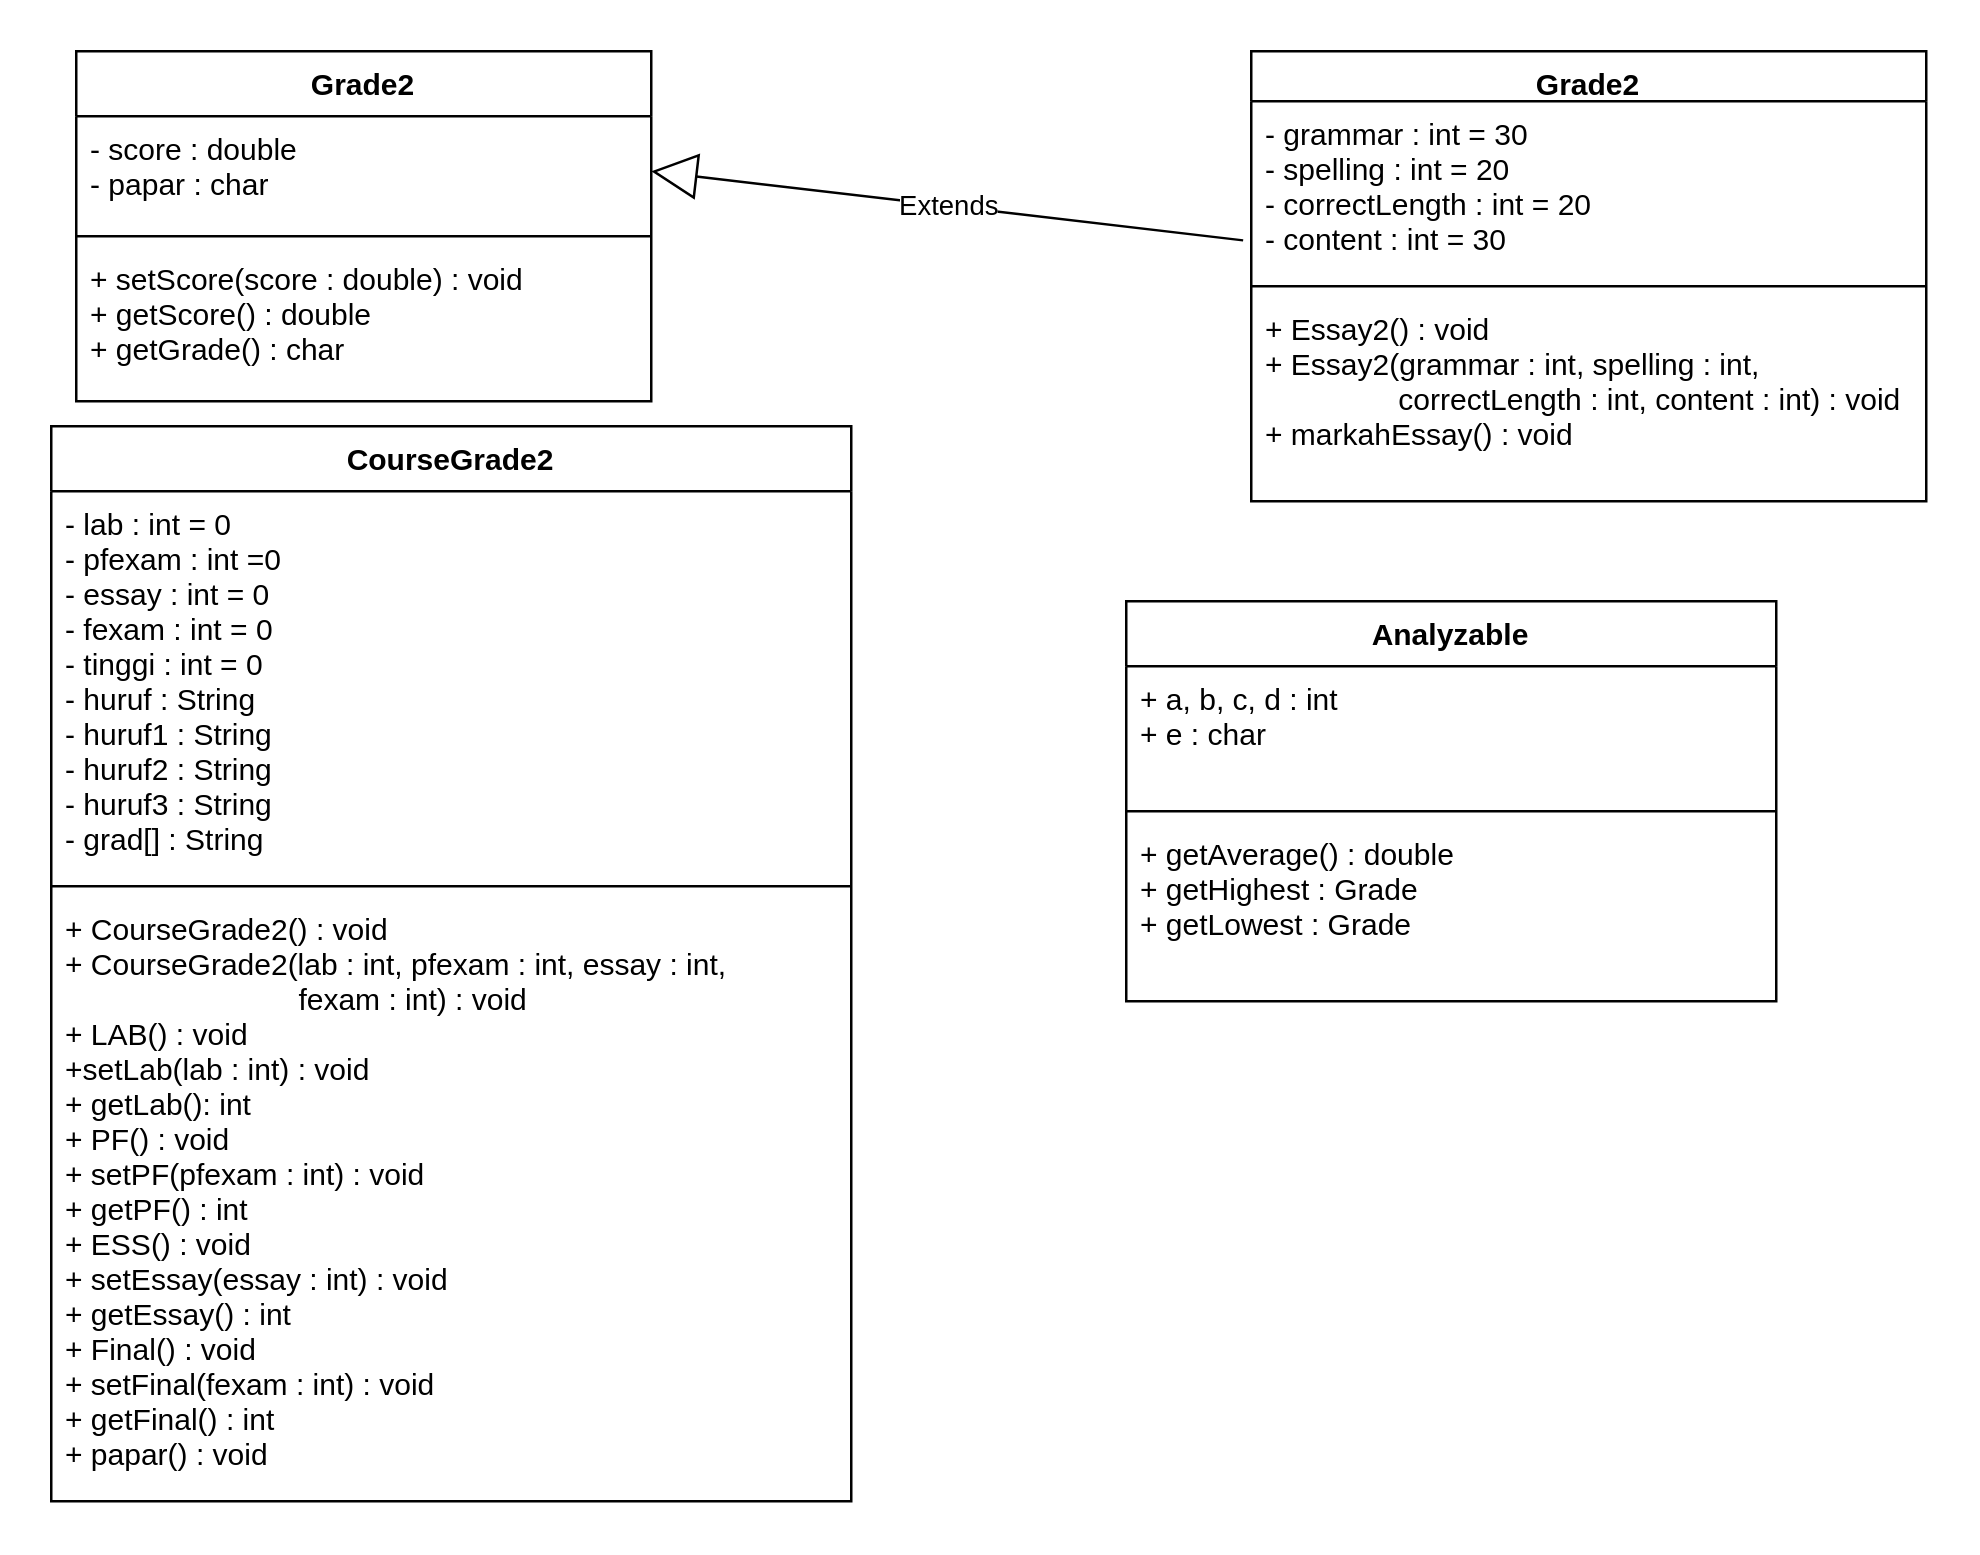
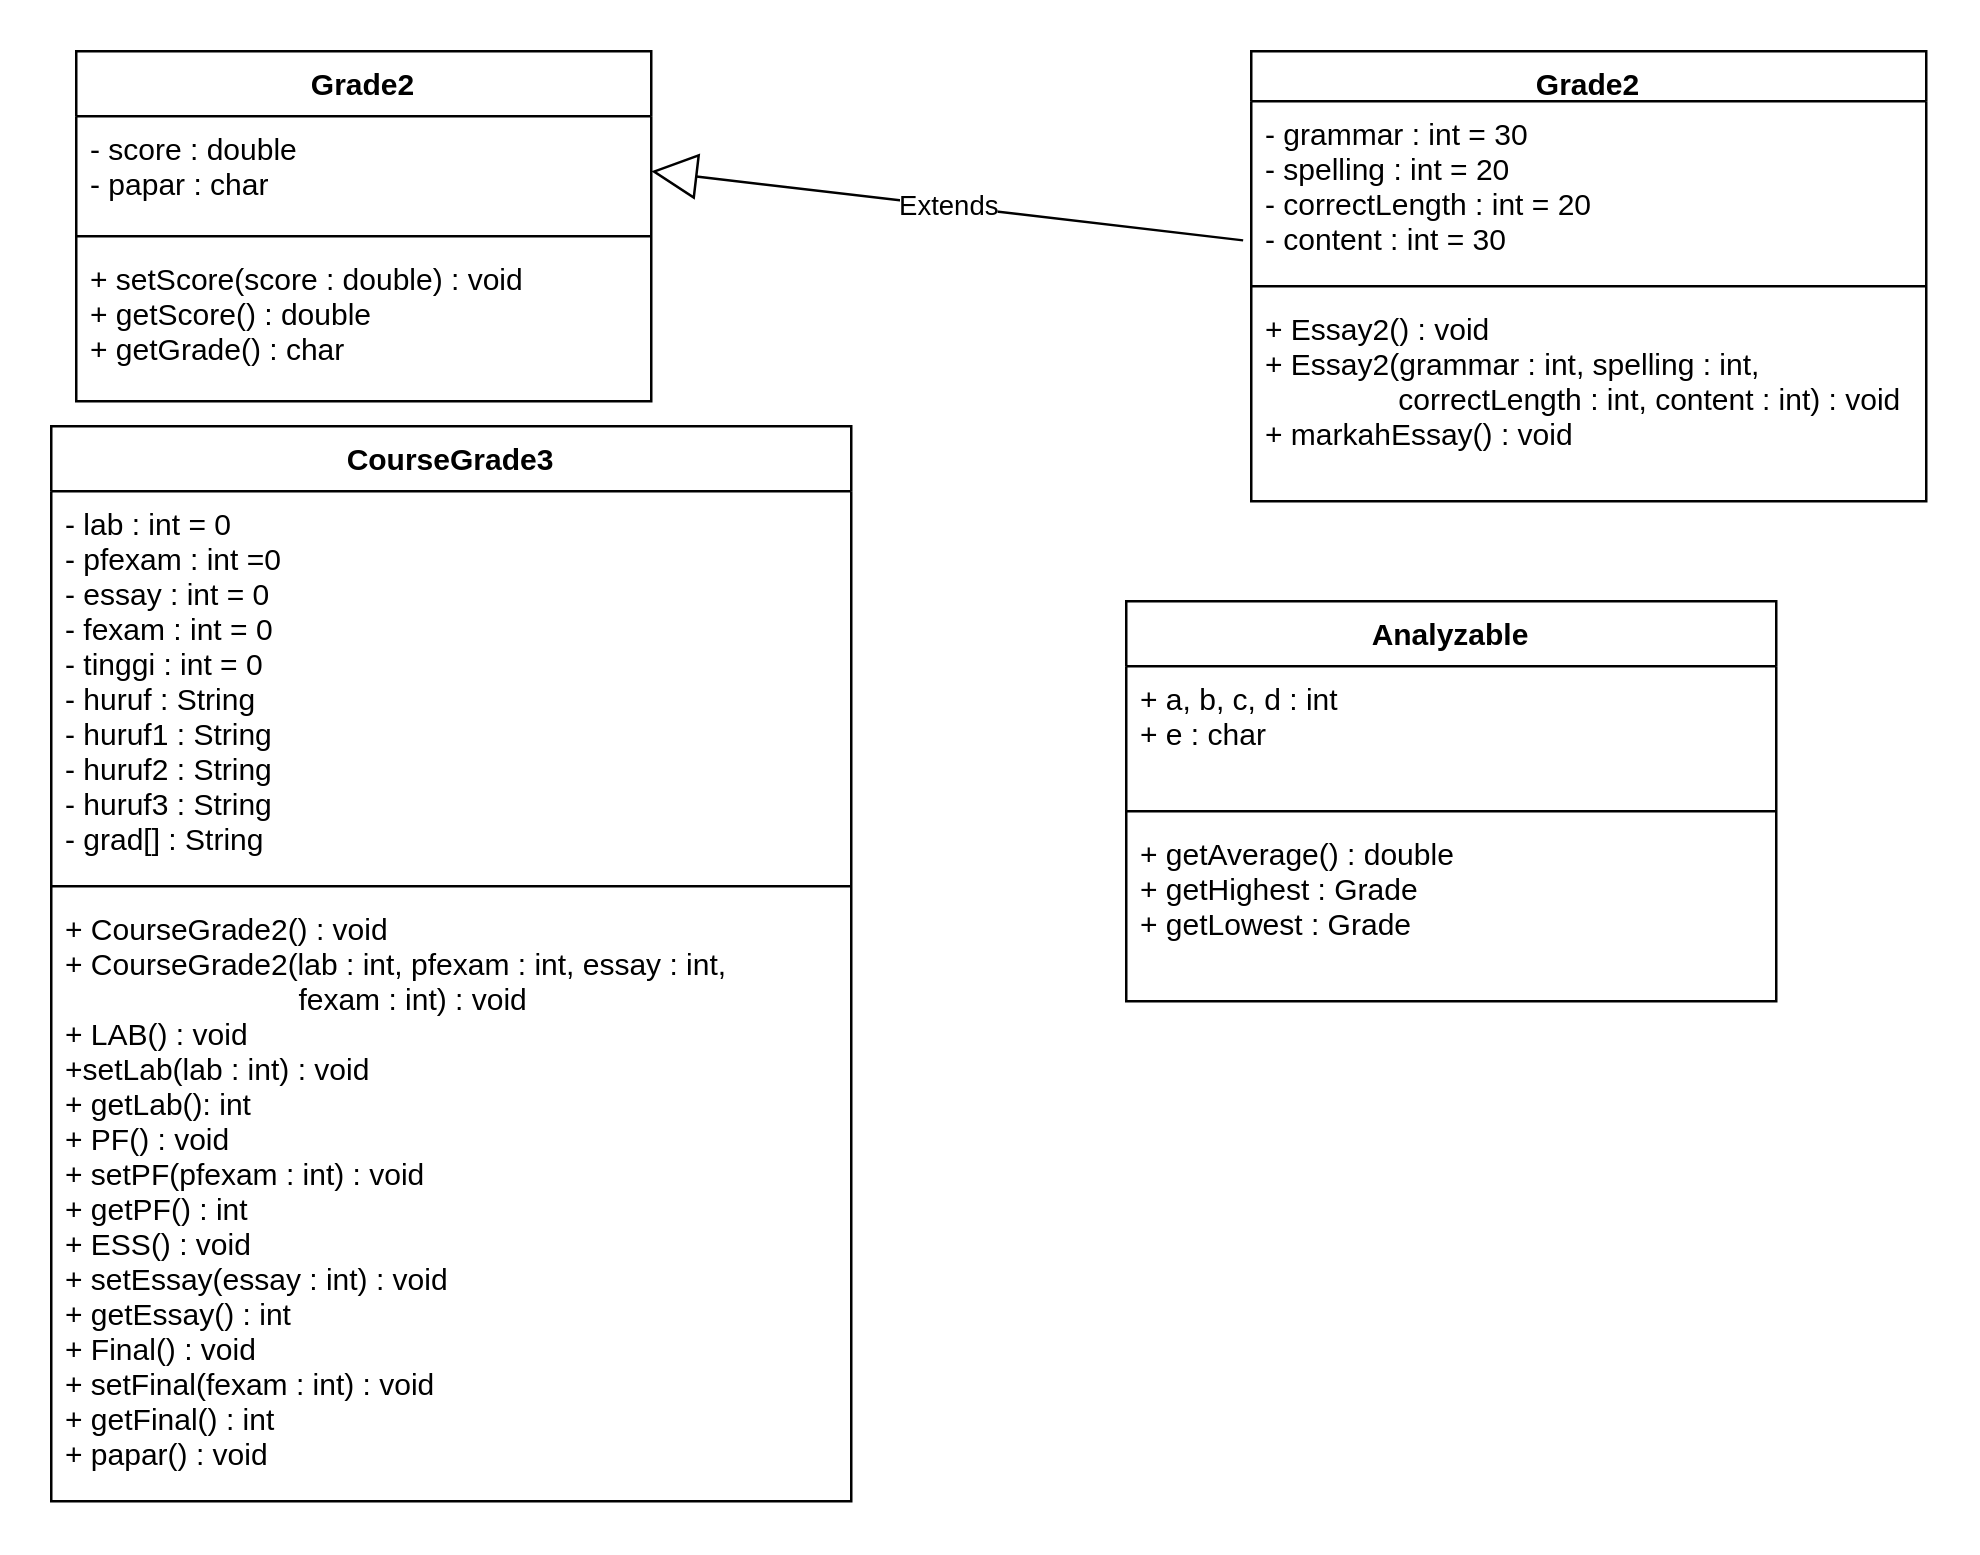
node "CourseGrade2": label "CourseGrade2" -> "CourseGrade3"
